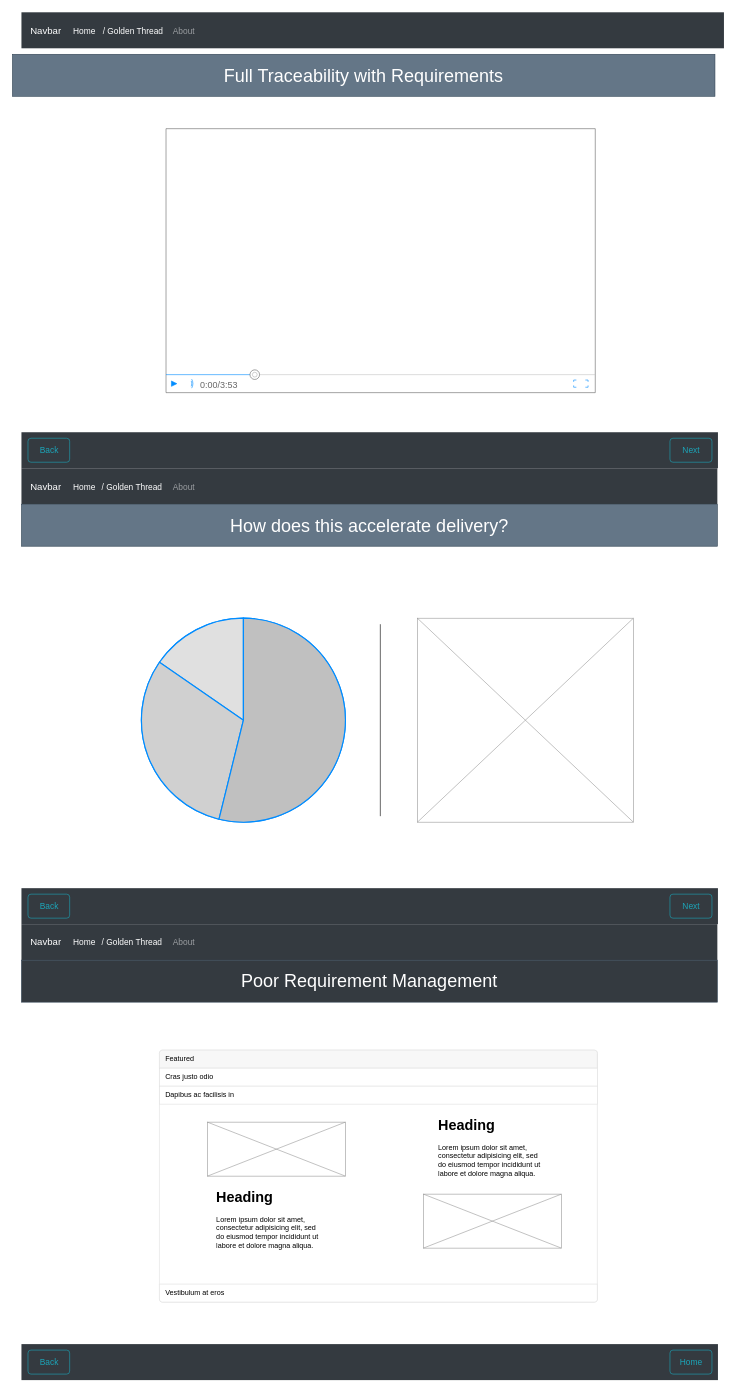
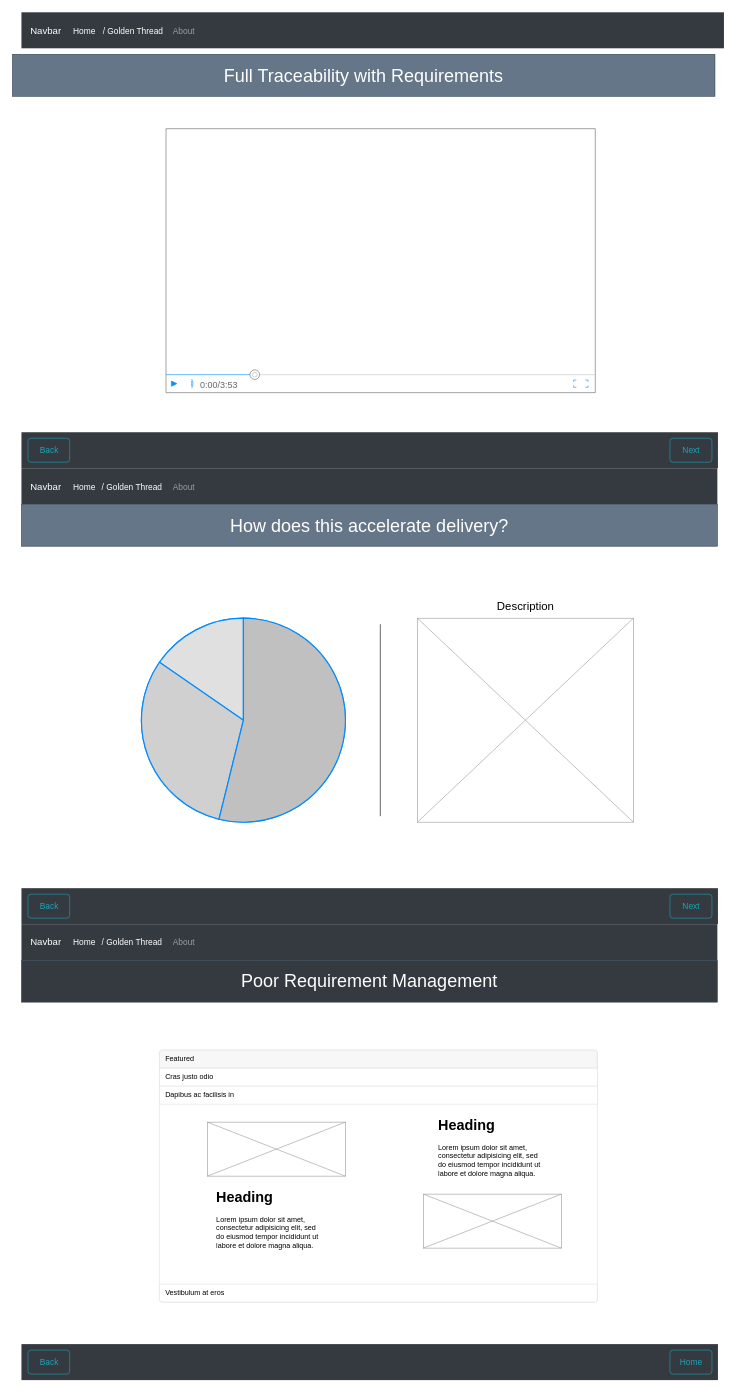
node "Description": added
